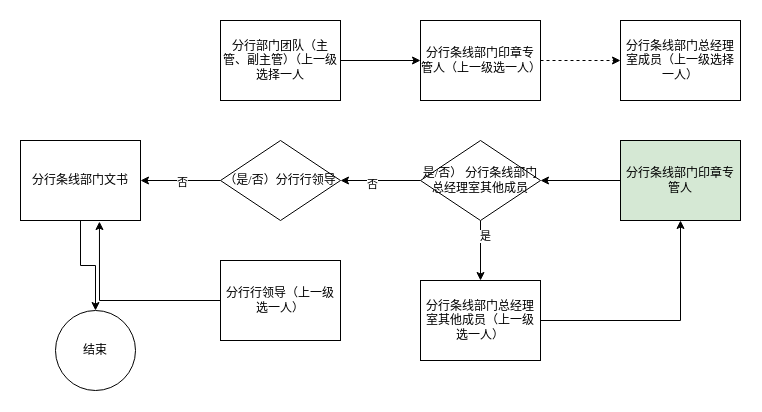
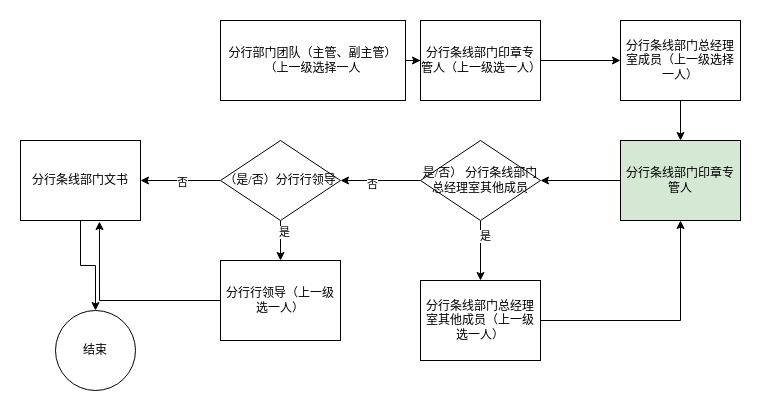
node "分行部门团队（主管、副主管）（上一级选择一人": size 120x80 -> 185x80
edge "分行条线部门印章专管人（上一级选一人）" -> "分行条线部门总经理室成员（上一级选择一人）": style dashed -> solid
edge "分行条线部门总经理室成员（上一级选择一人）" -> "分行条线部门印章专管人": added
edge "（是/否）分行行领导" -> "分行行领导（上一级选一人）": added, label "是"
